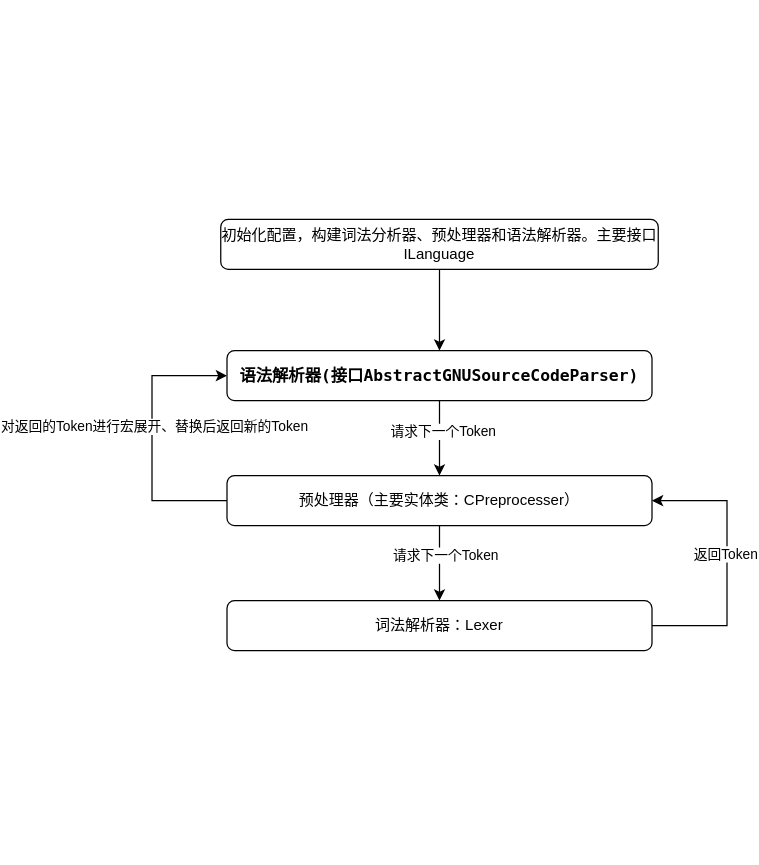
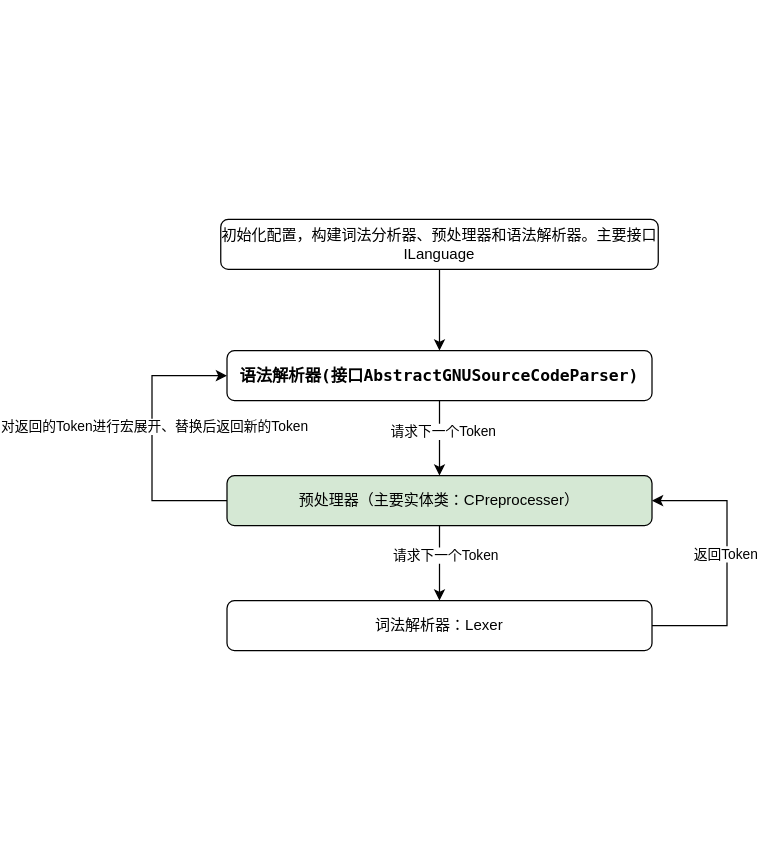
node "预处理器（主要实体类：CPreprocesser）": fillcolor #ffffff -> #d5e8d4
